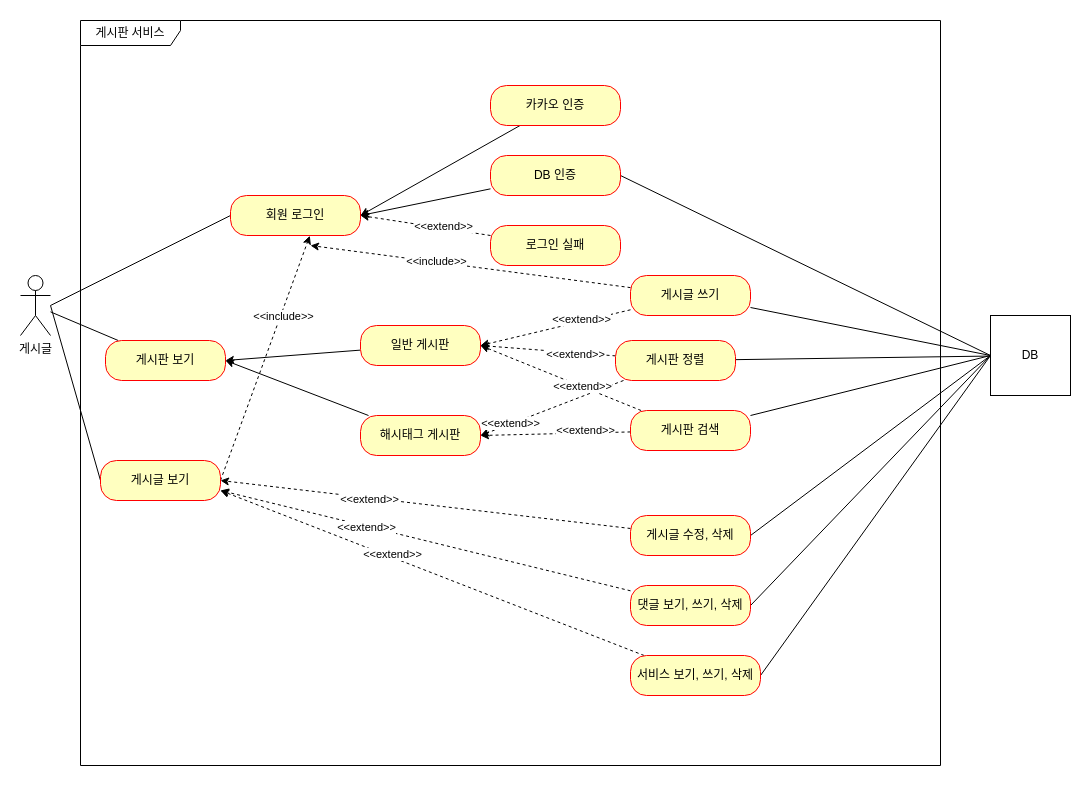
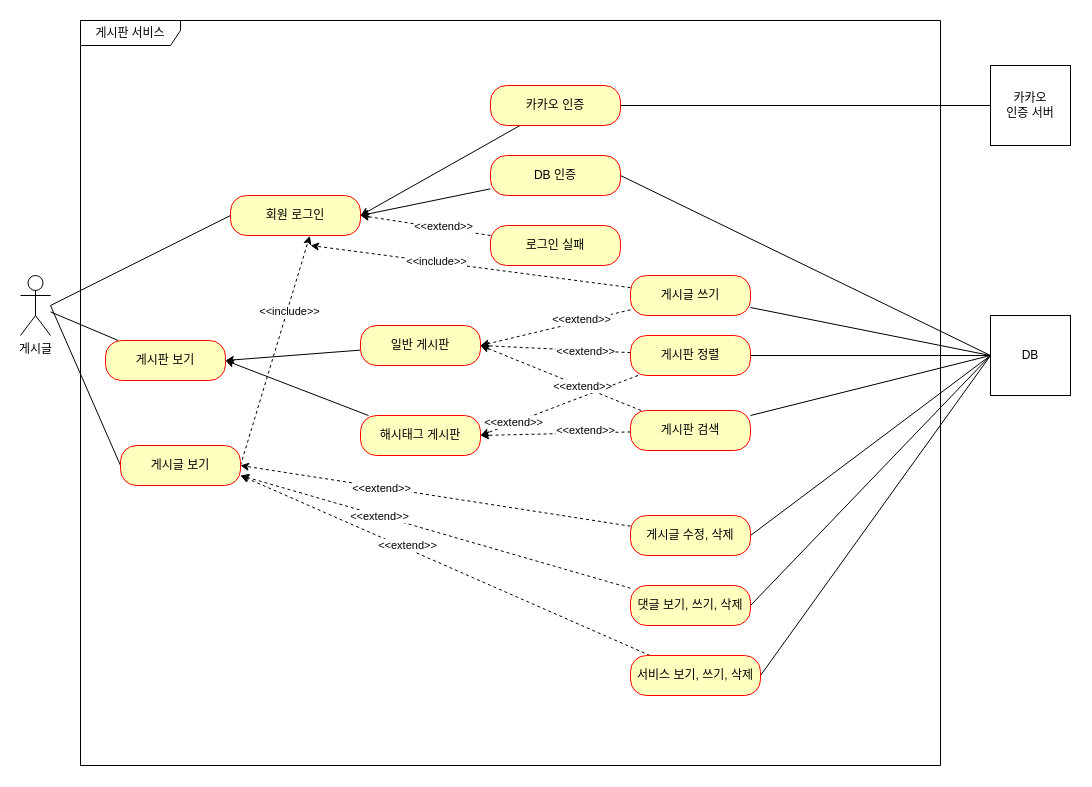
edge "카카오 인증" -- "카카오 인증 서버": added
node "카카오 인증 서버": added
node "게시판 정렬": moved (676, 361) -> (691, 356)
node "게시글 보기": moved (161, 481) -> (181, 466)
